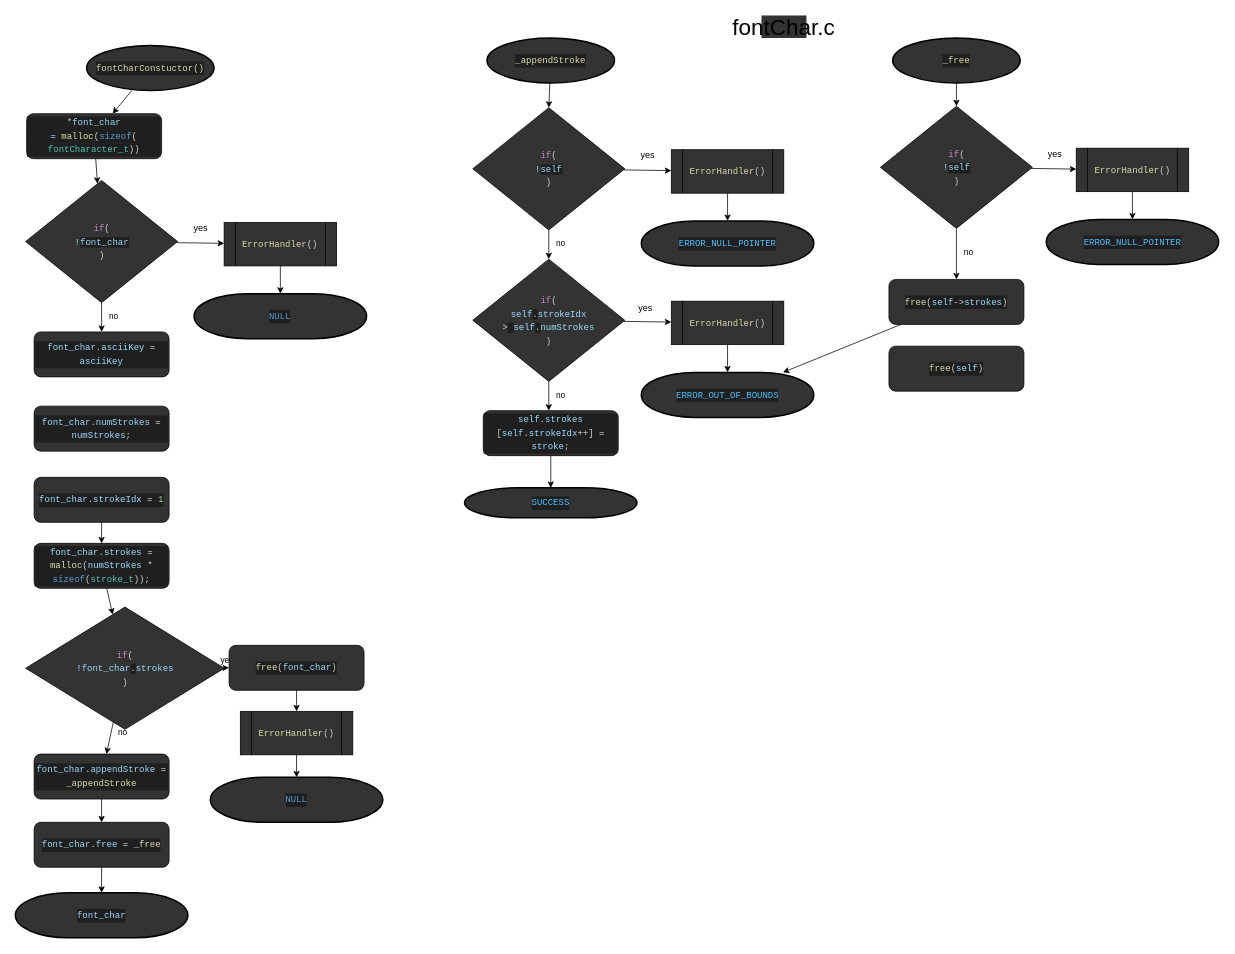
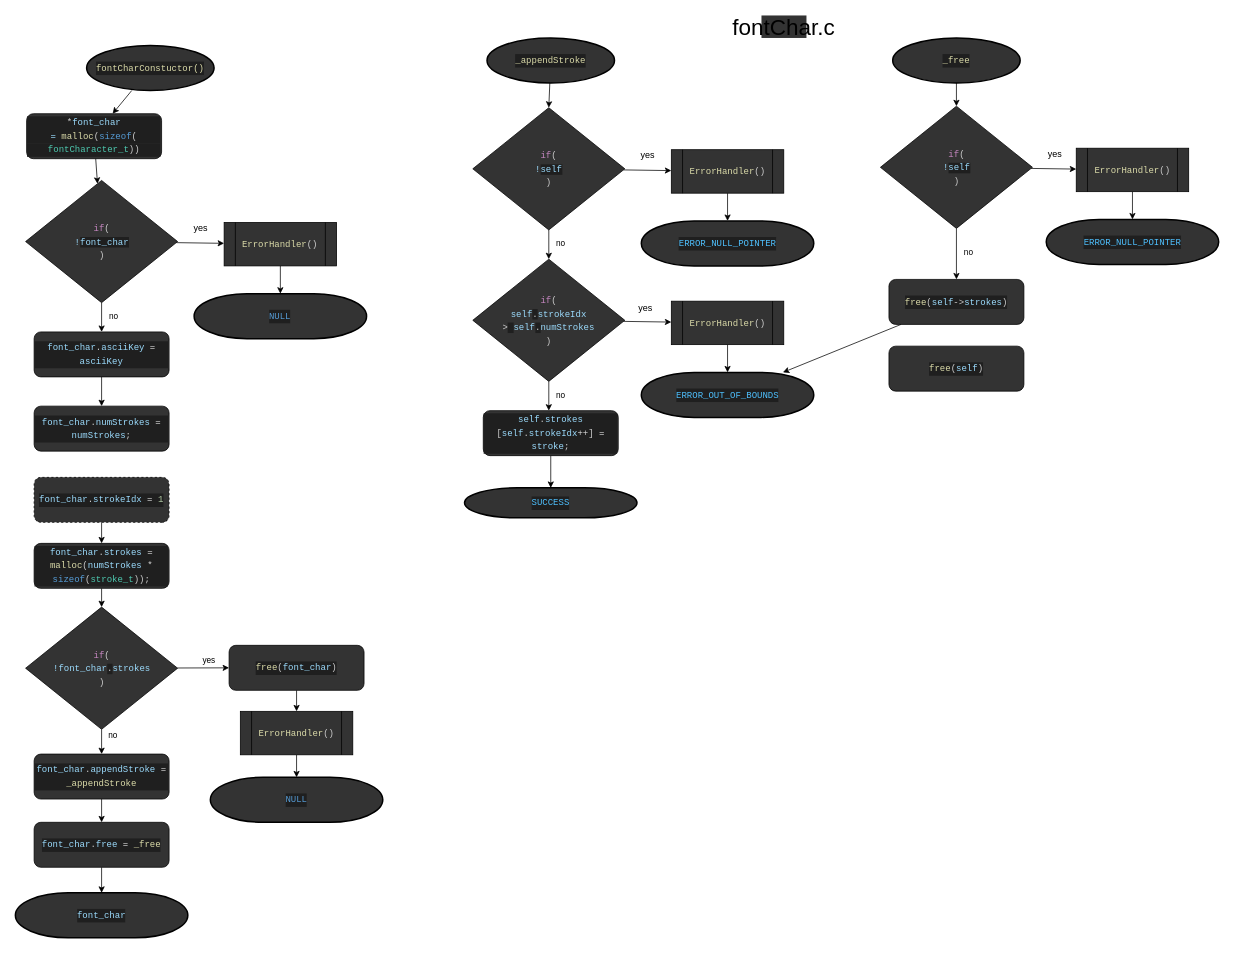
edge "font_char.asciiKey = asciiKey" -> "font_char.numStrokes = numStrokes;": added
node "font_char.strokeIdx = 1": style solid -> dashed
node "if( !font_char.strokes )": size 199x122 -> 152x122
